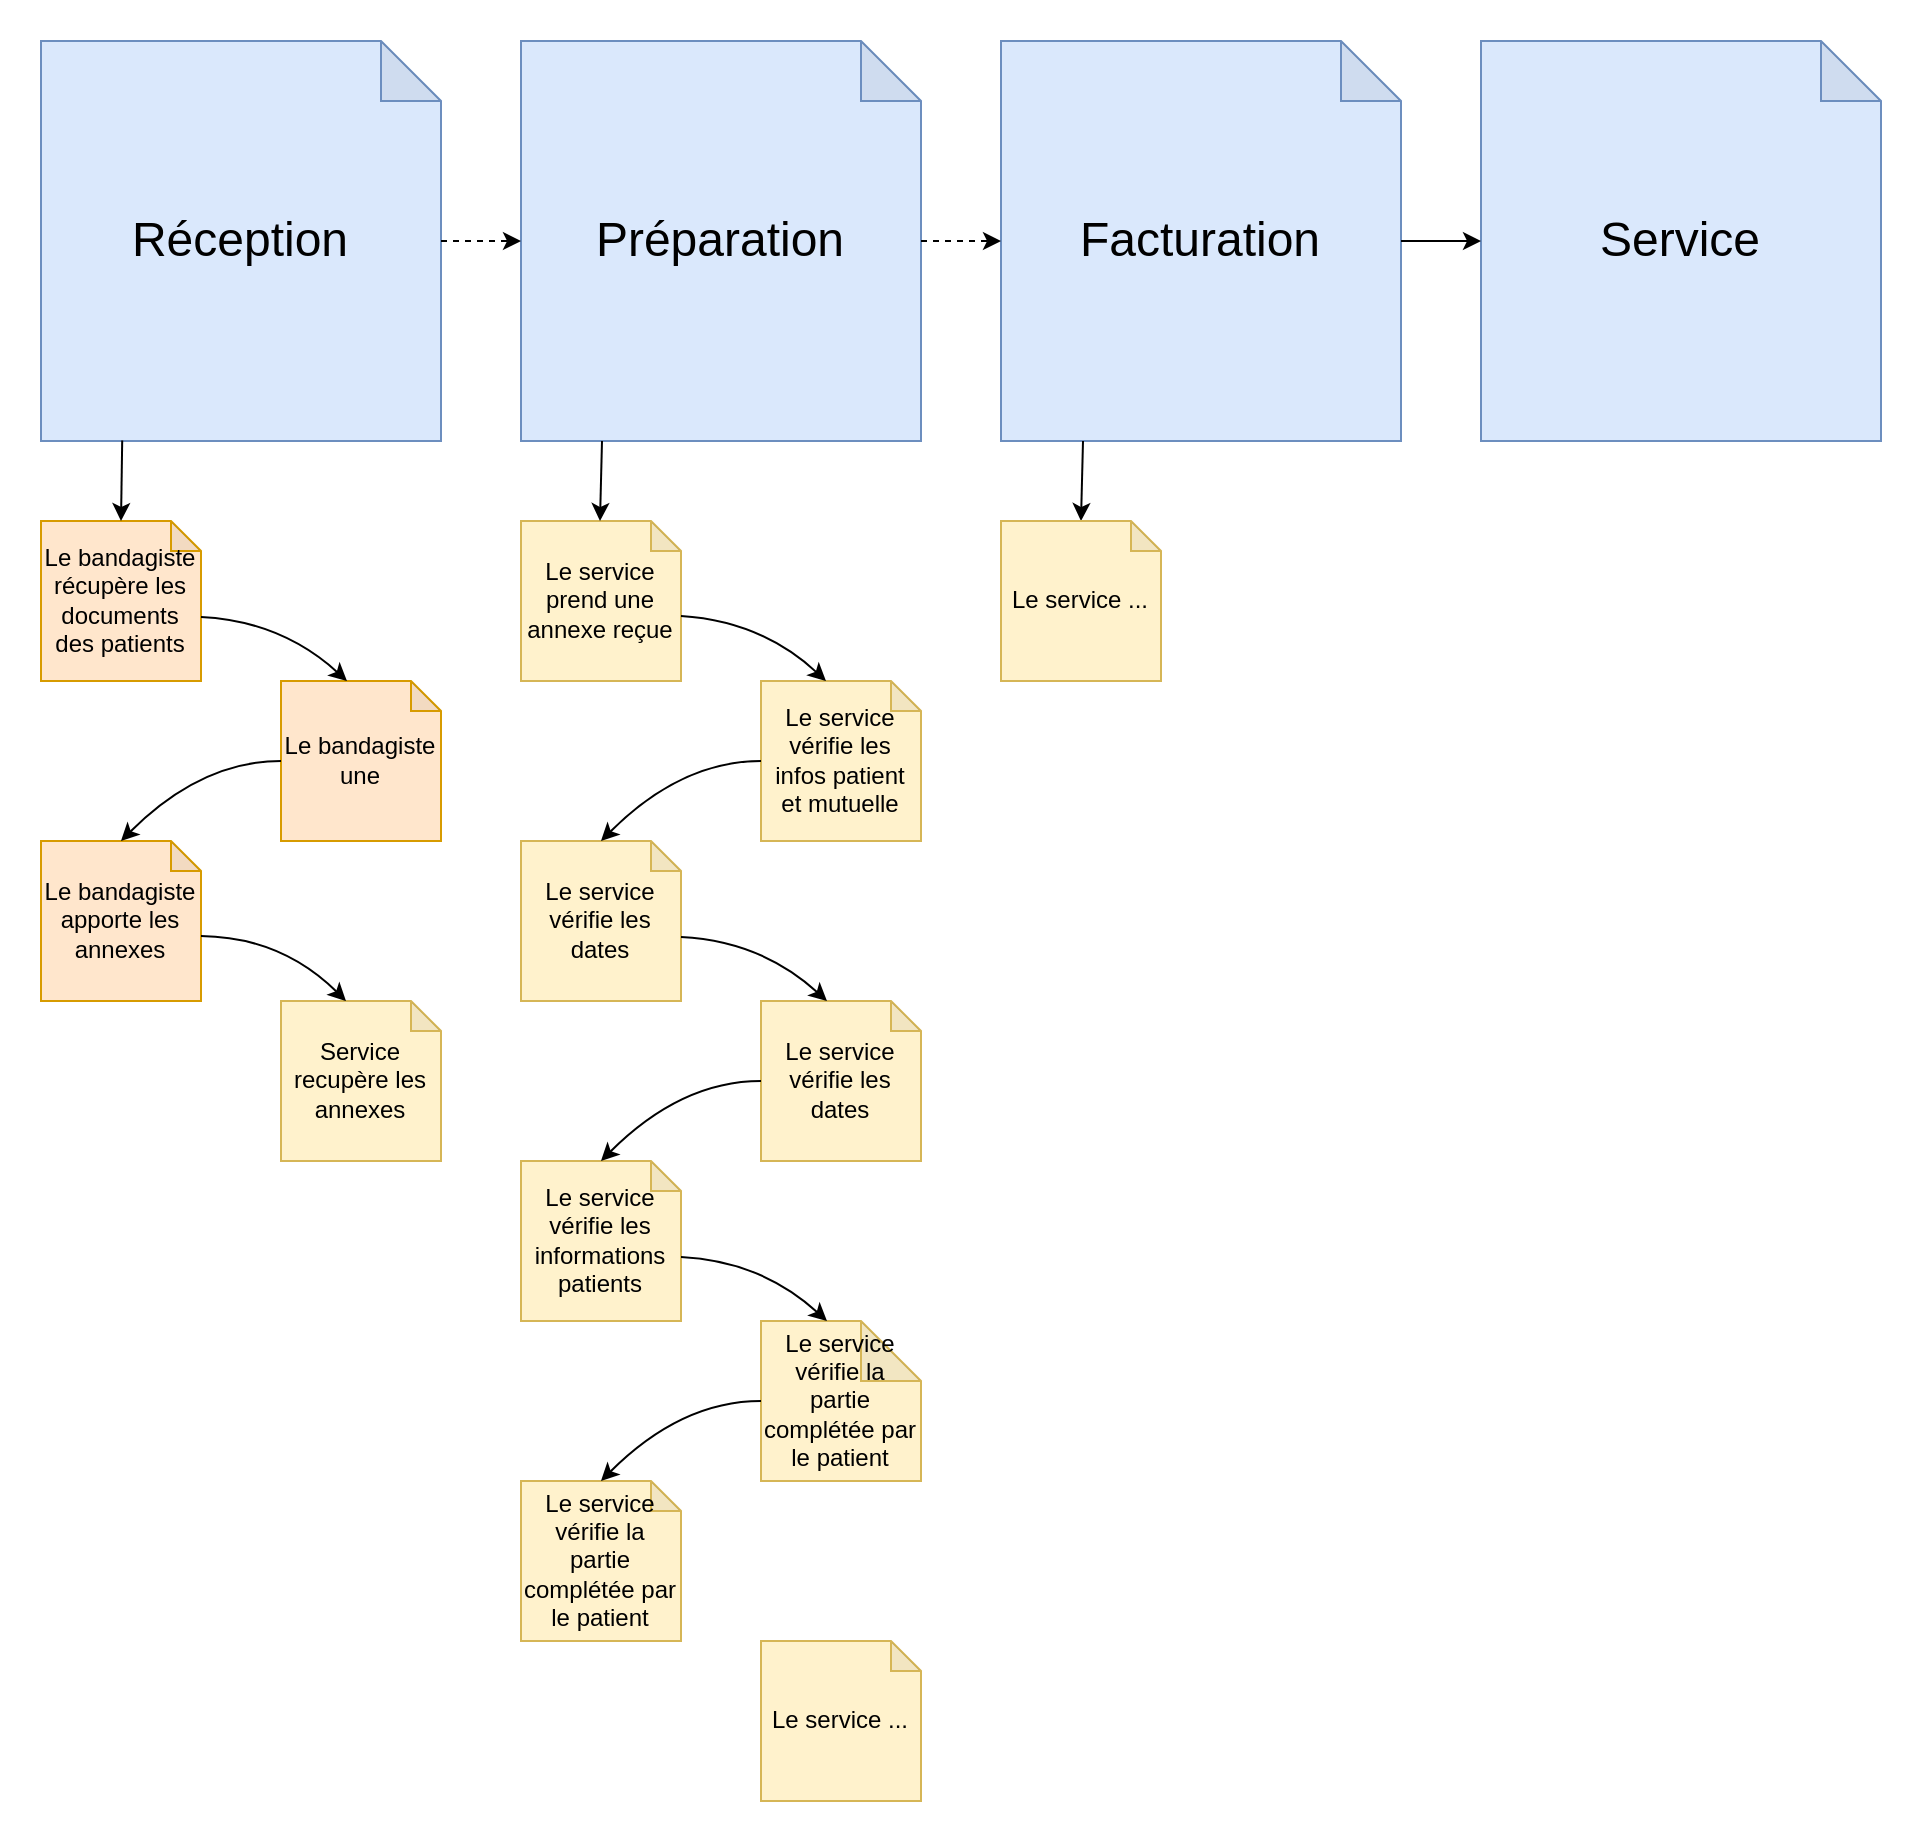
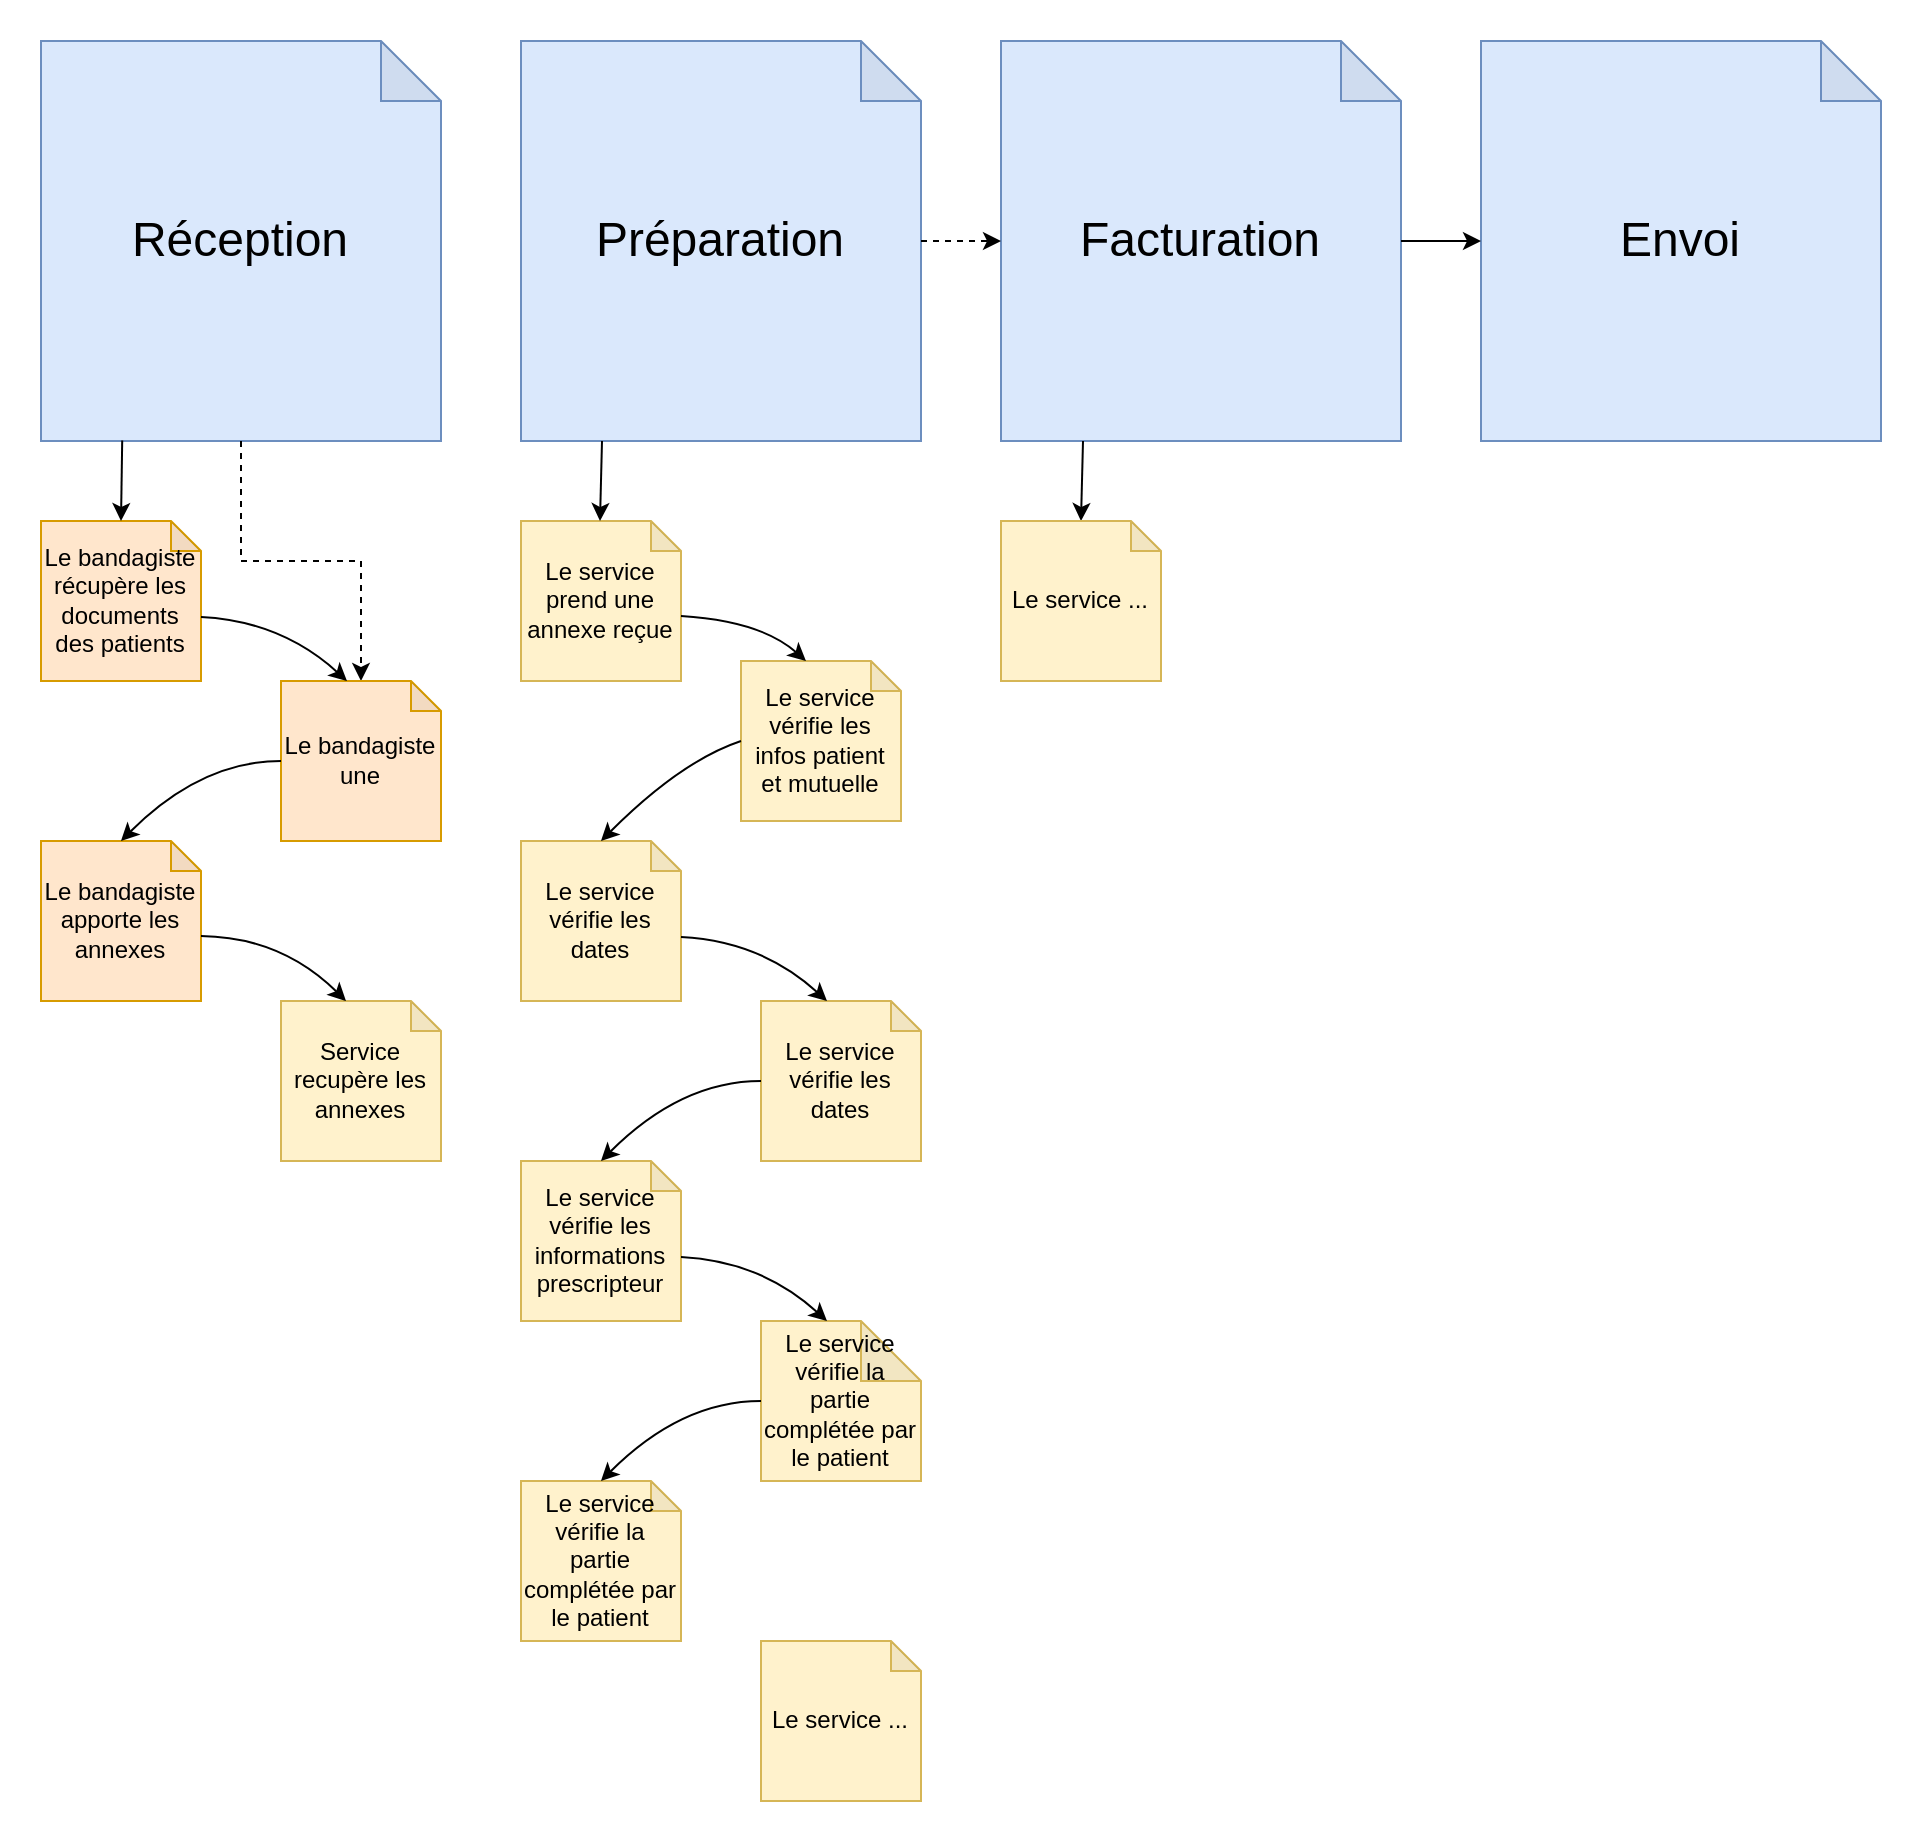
edge "Réception" -> "Préparation": now "Réception" -> "Le bandagiste une"
node "Service": label "Service" -> "Envoi"
node "Le service vérifie les infos patient et mutuelle": moved (841, 761) -> (821, 741)
node "Le service vérifie les informations patients": label "Le service vérifie les informations patients" -> "Le service vérifie les informations prescripteur"
